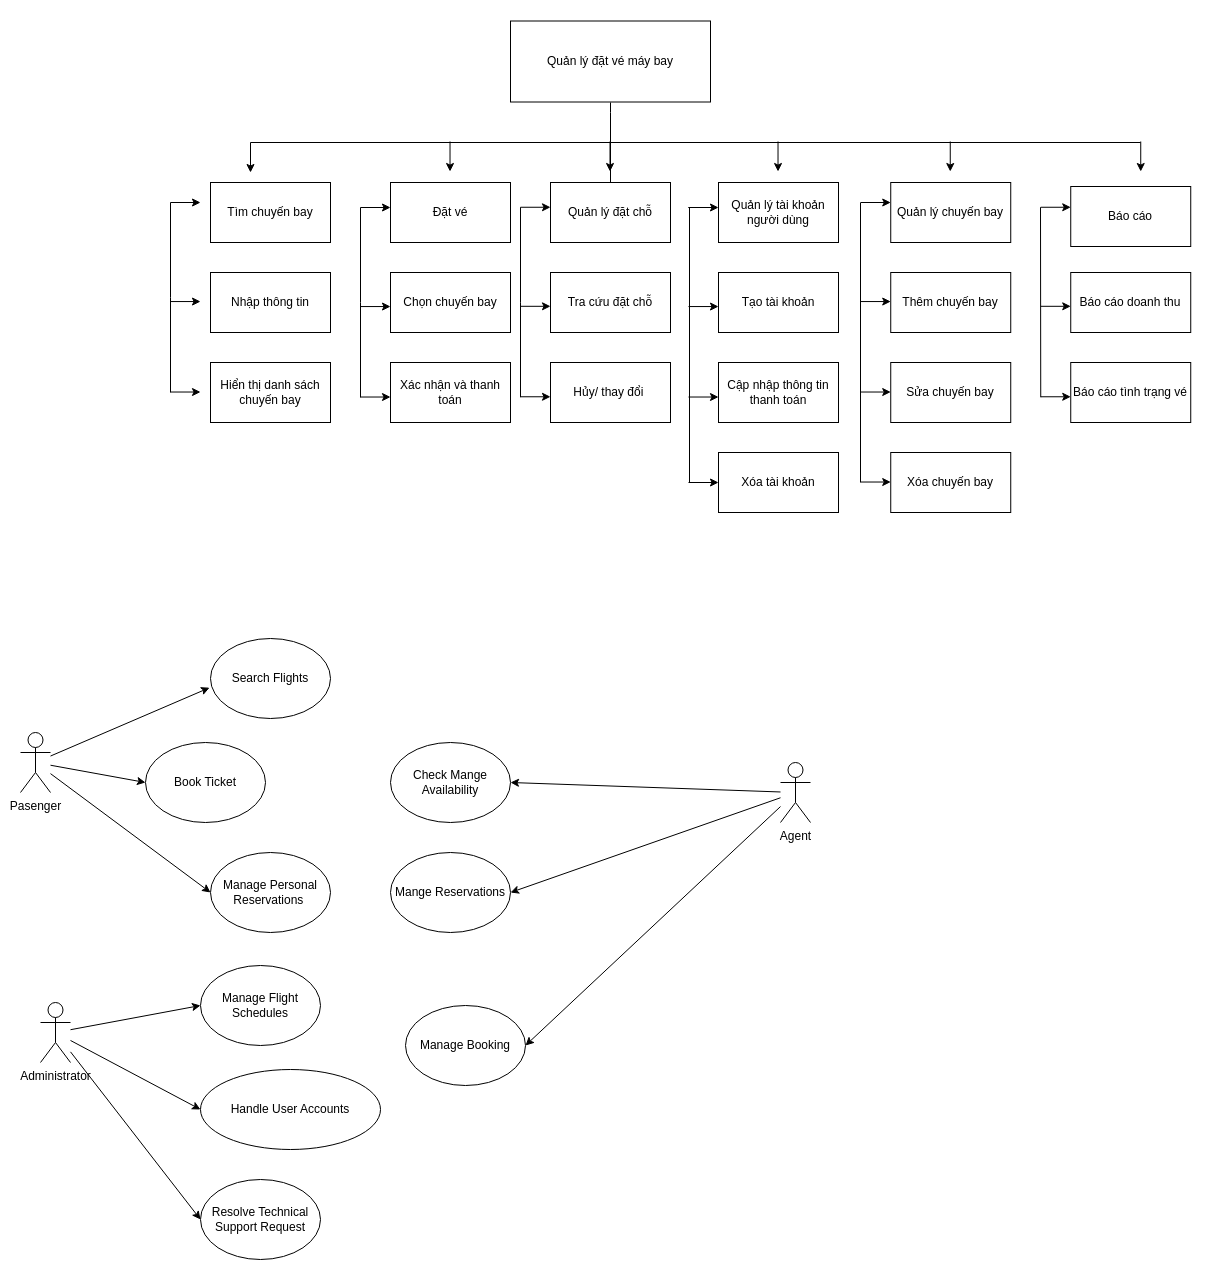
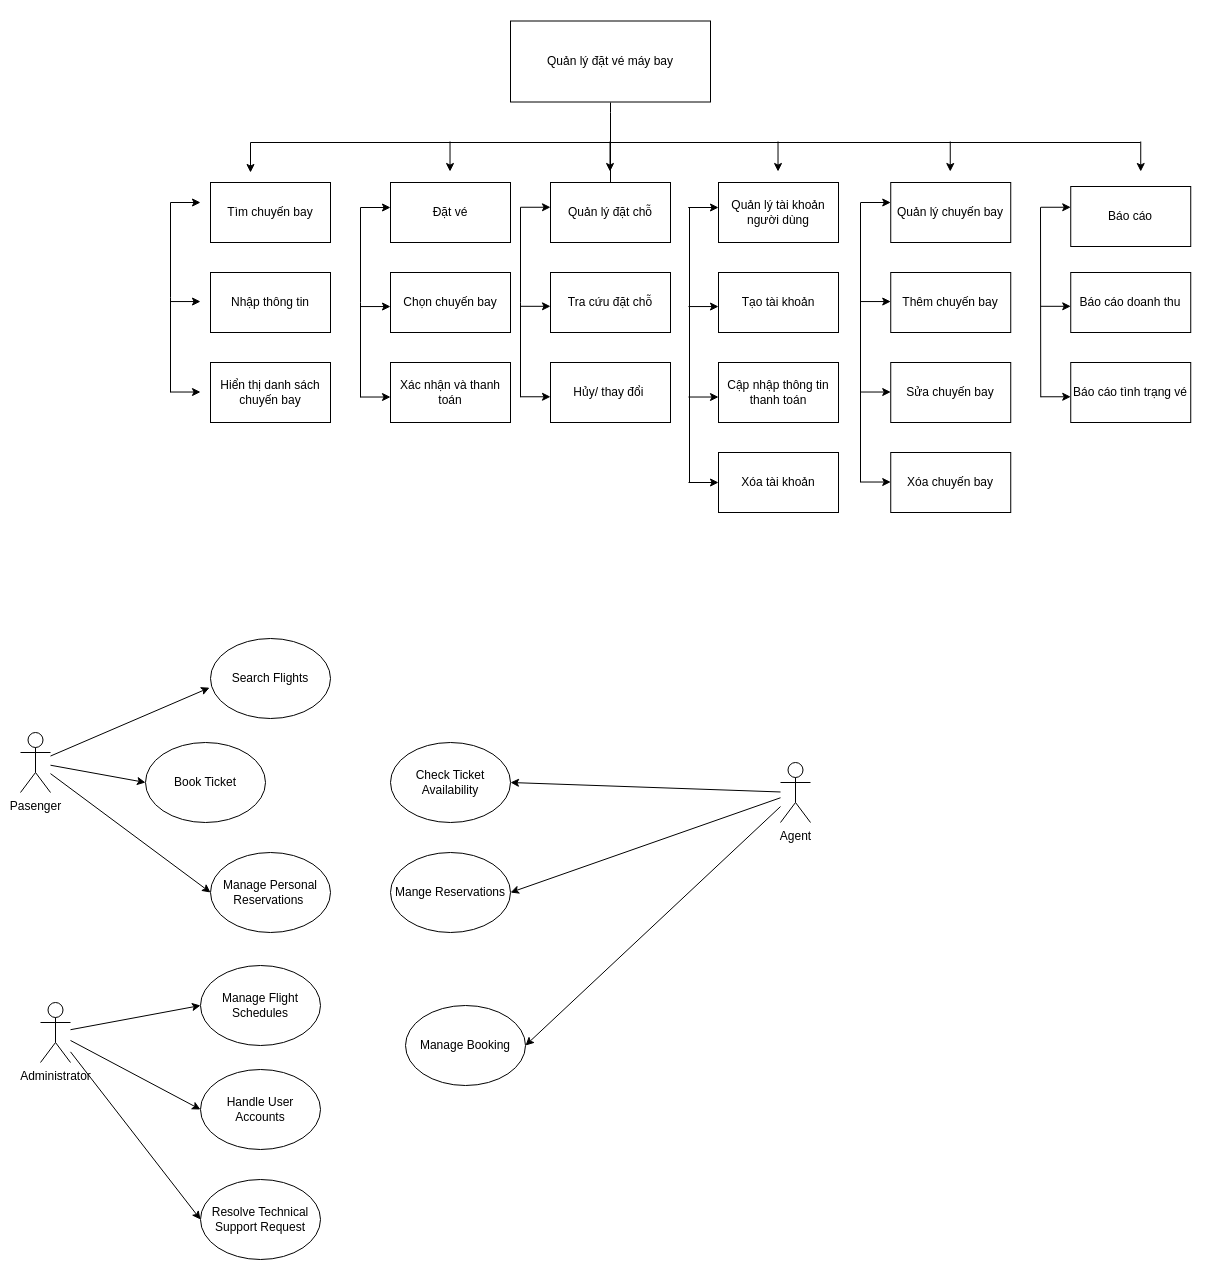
node "Check Mange Availability": label "Check Mange Availability" -> "Check Ticket Availability"
node "Handle User Accounts": size 180x80 -> 120x80
